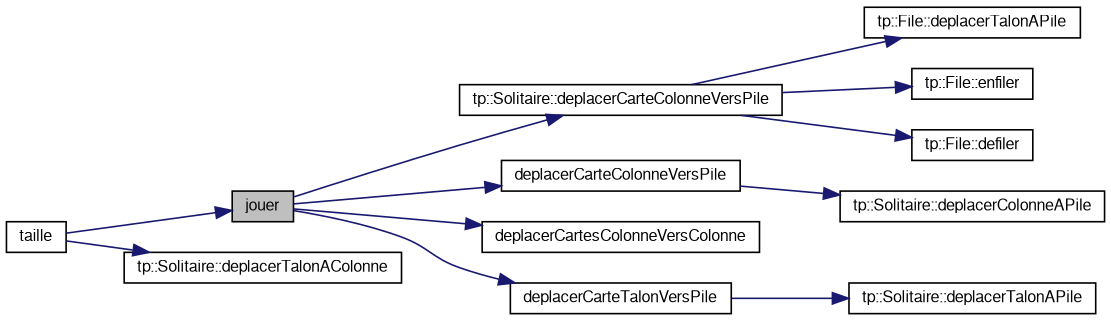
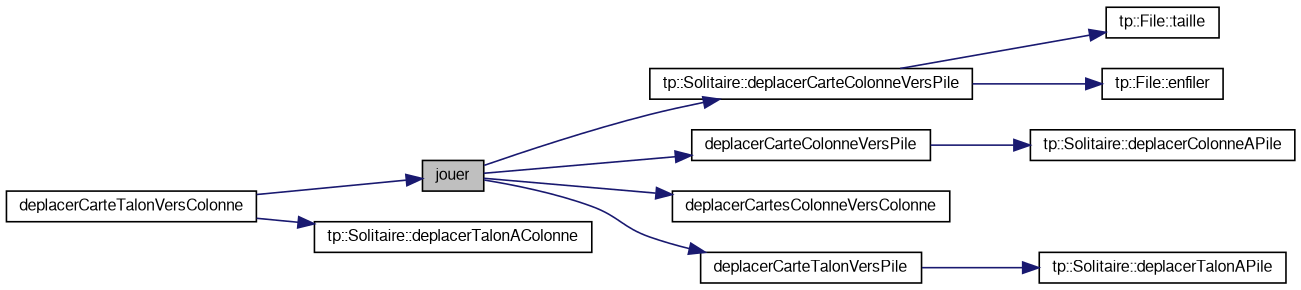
node "tp::File::deplacerTalonAPile": label "tp::File::deplacerTalonAPile" -> "tp::File::taille"
node "tp::File::defiler": removed
node "taille": label "taille" -> "deplacerCarteTalonVersColonne"
